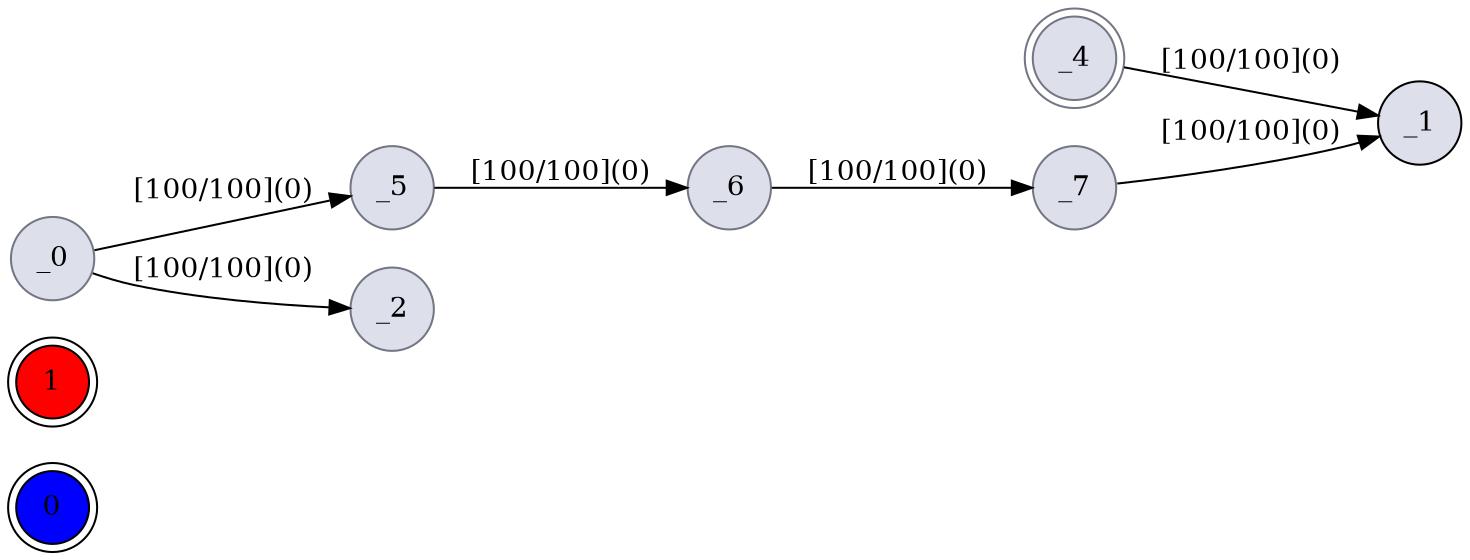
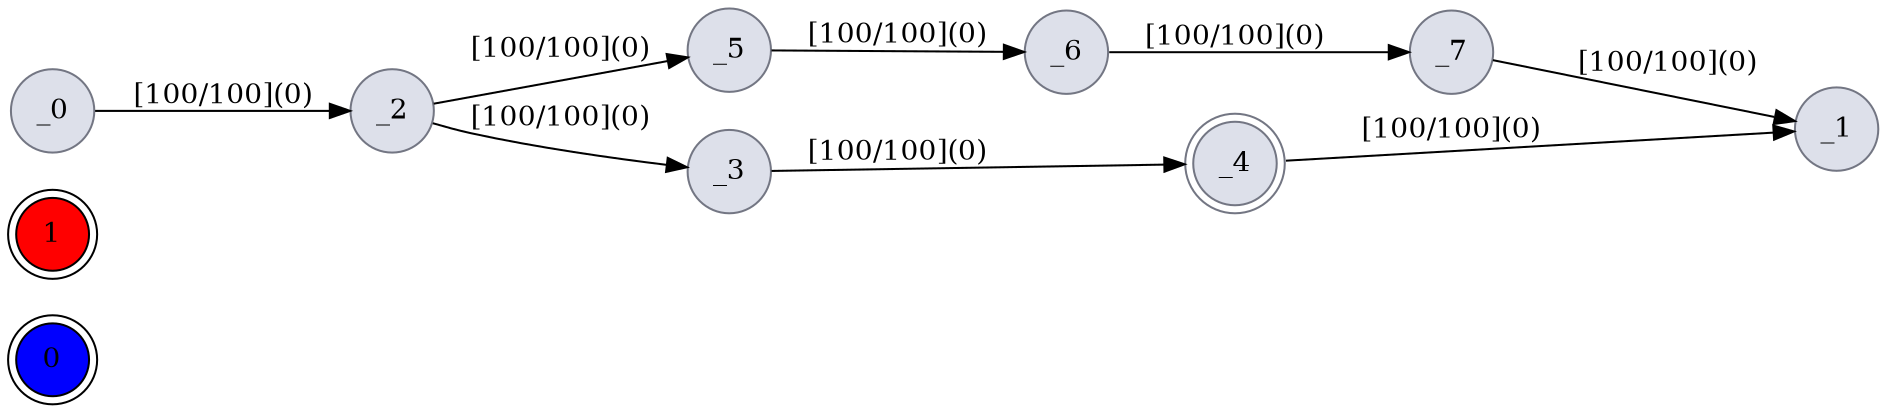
node "_1": color black -> #737683
node "_3": added
edge "_0" -> "_5": now "_2" -> "_5"
